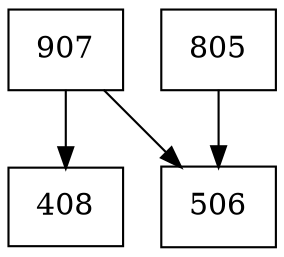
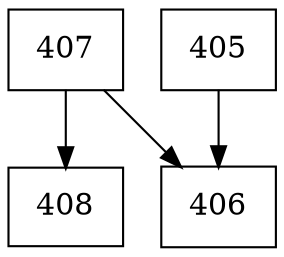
node "907": label "907" -> "407"
node "805": label "805" -> "405"
node "506": label "506" -> "406"
